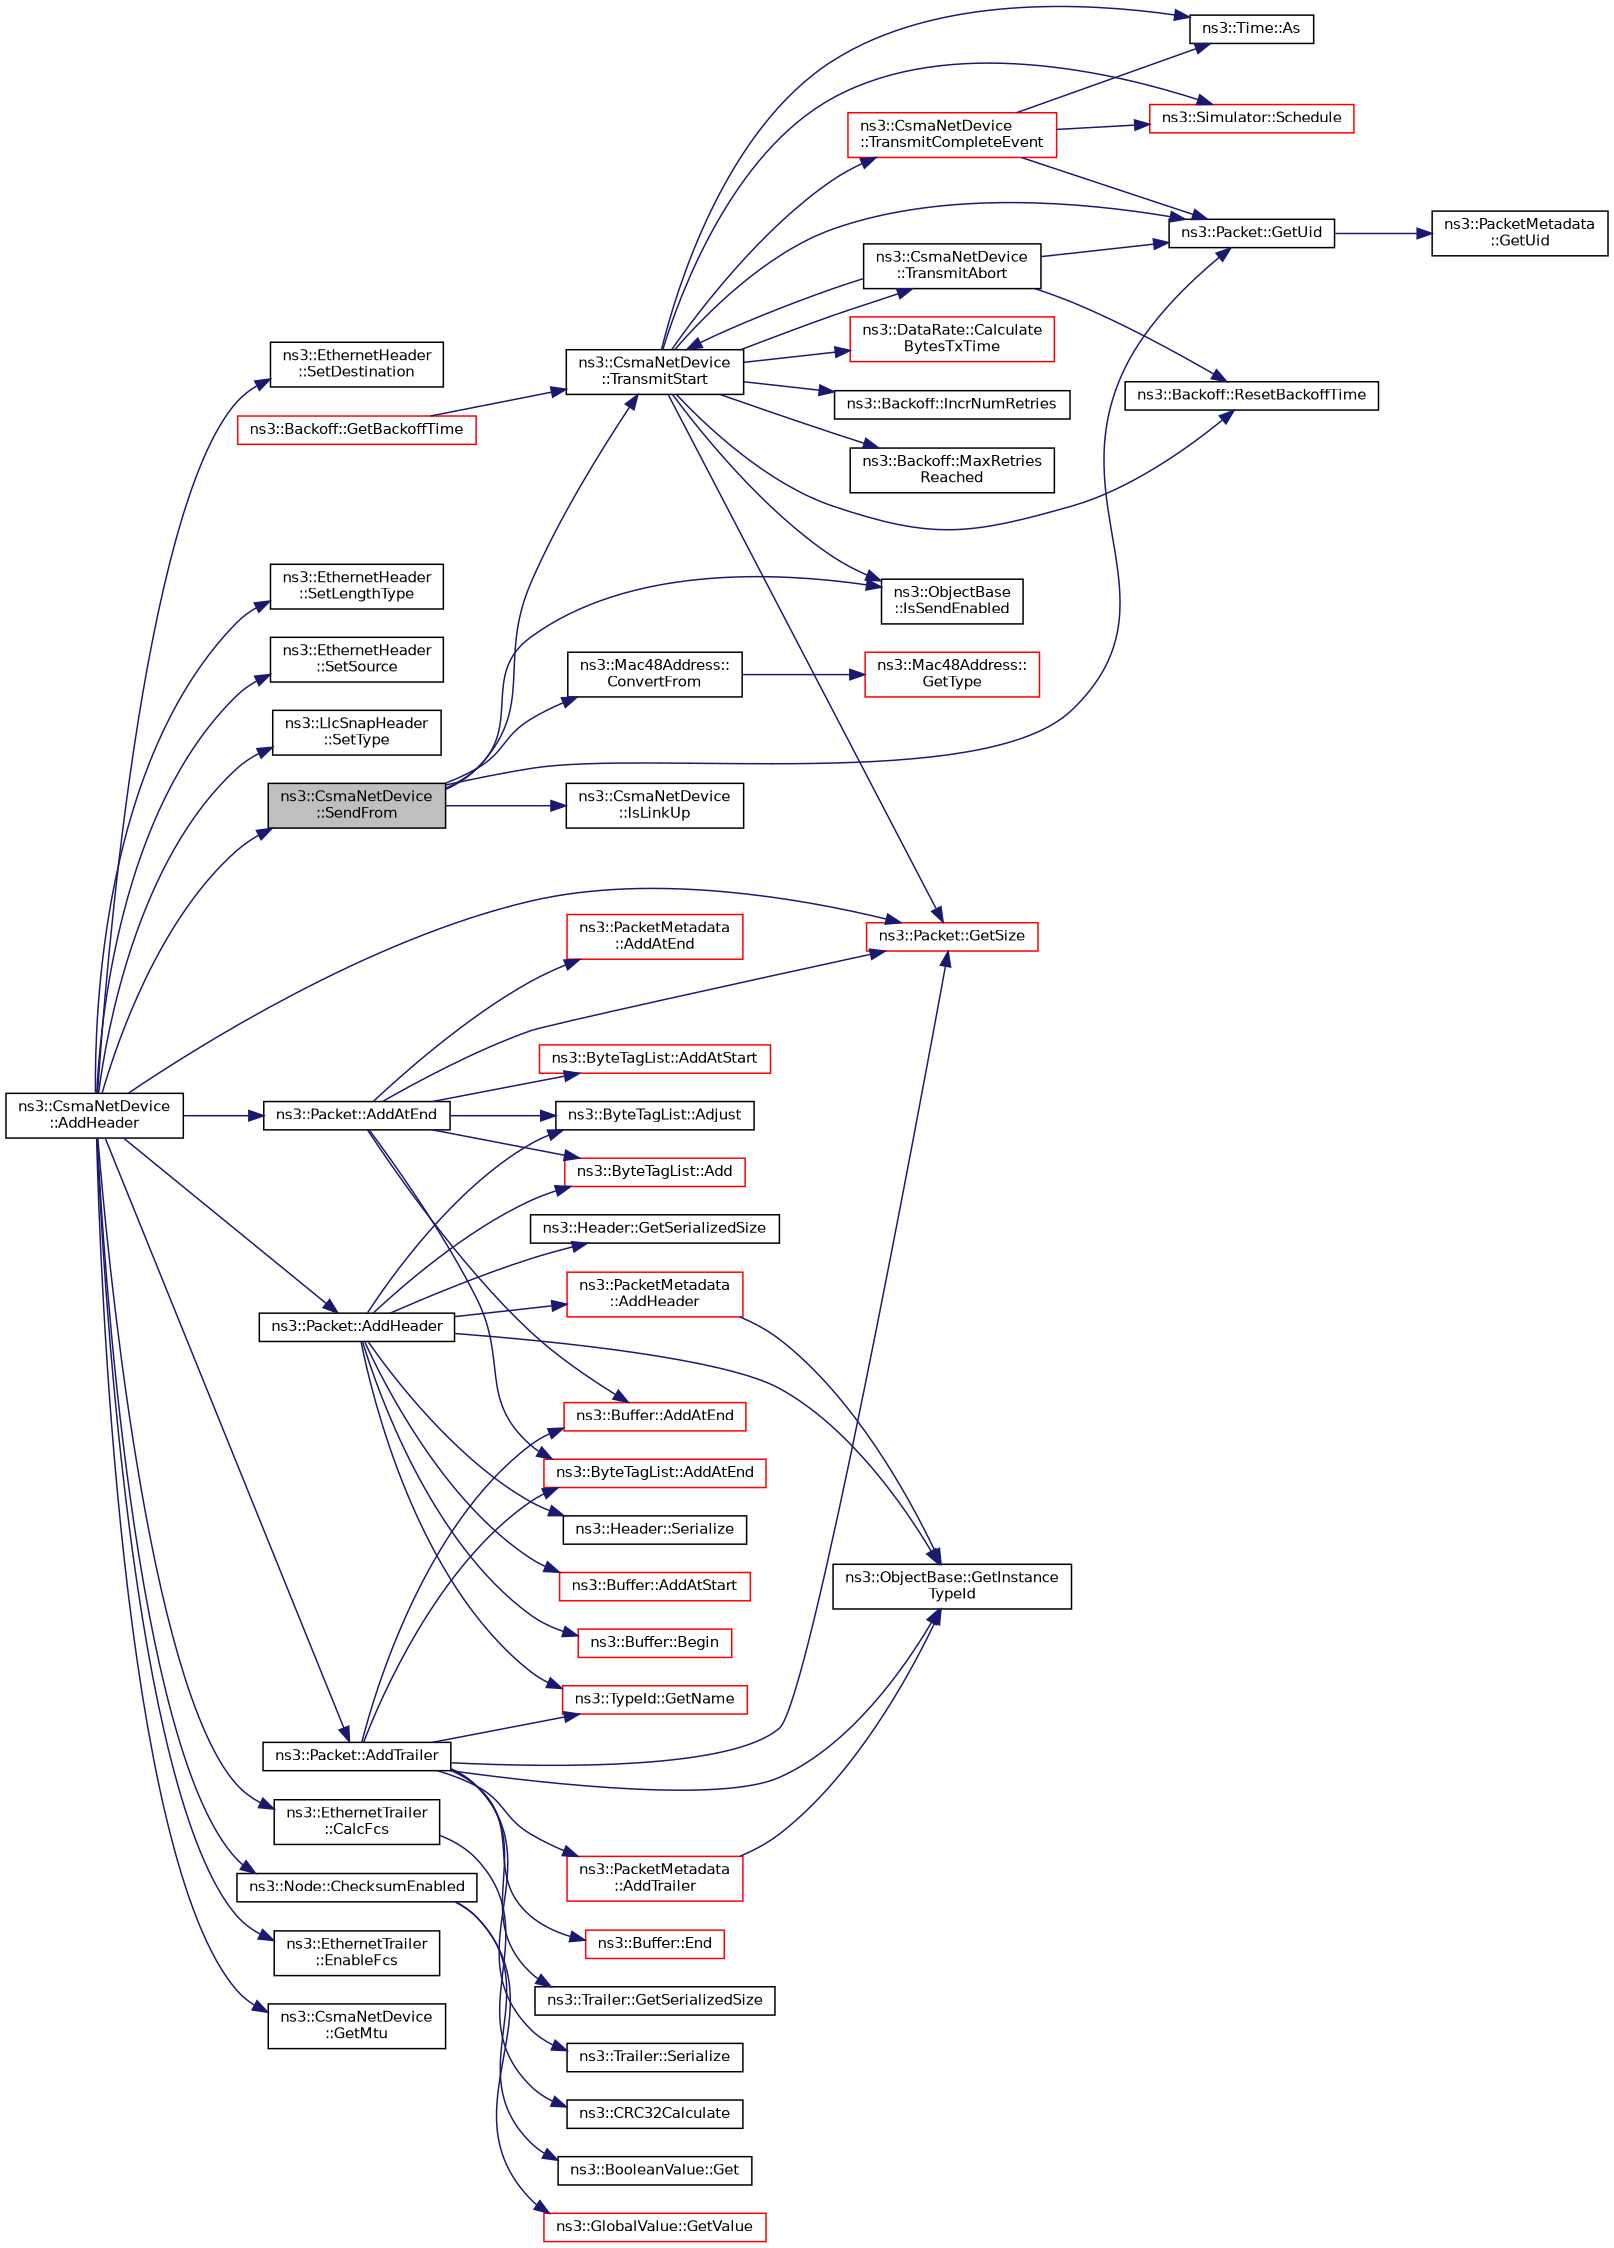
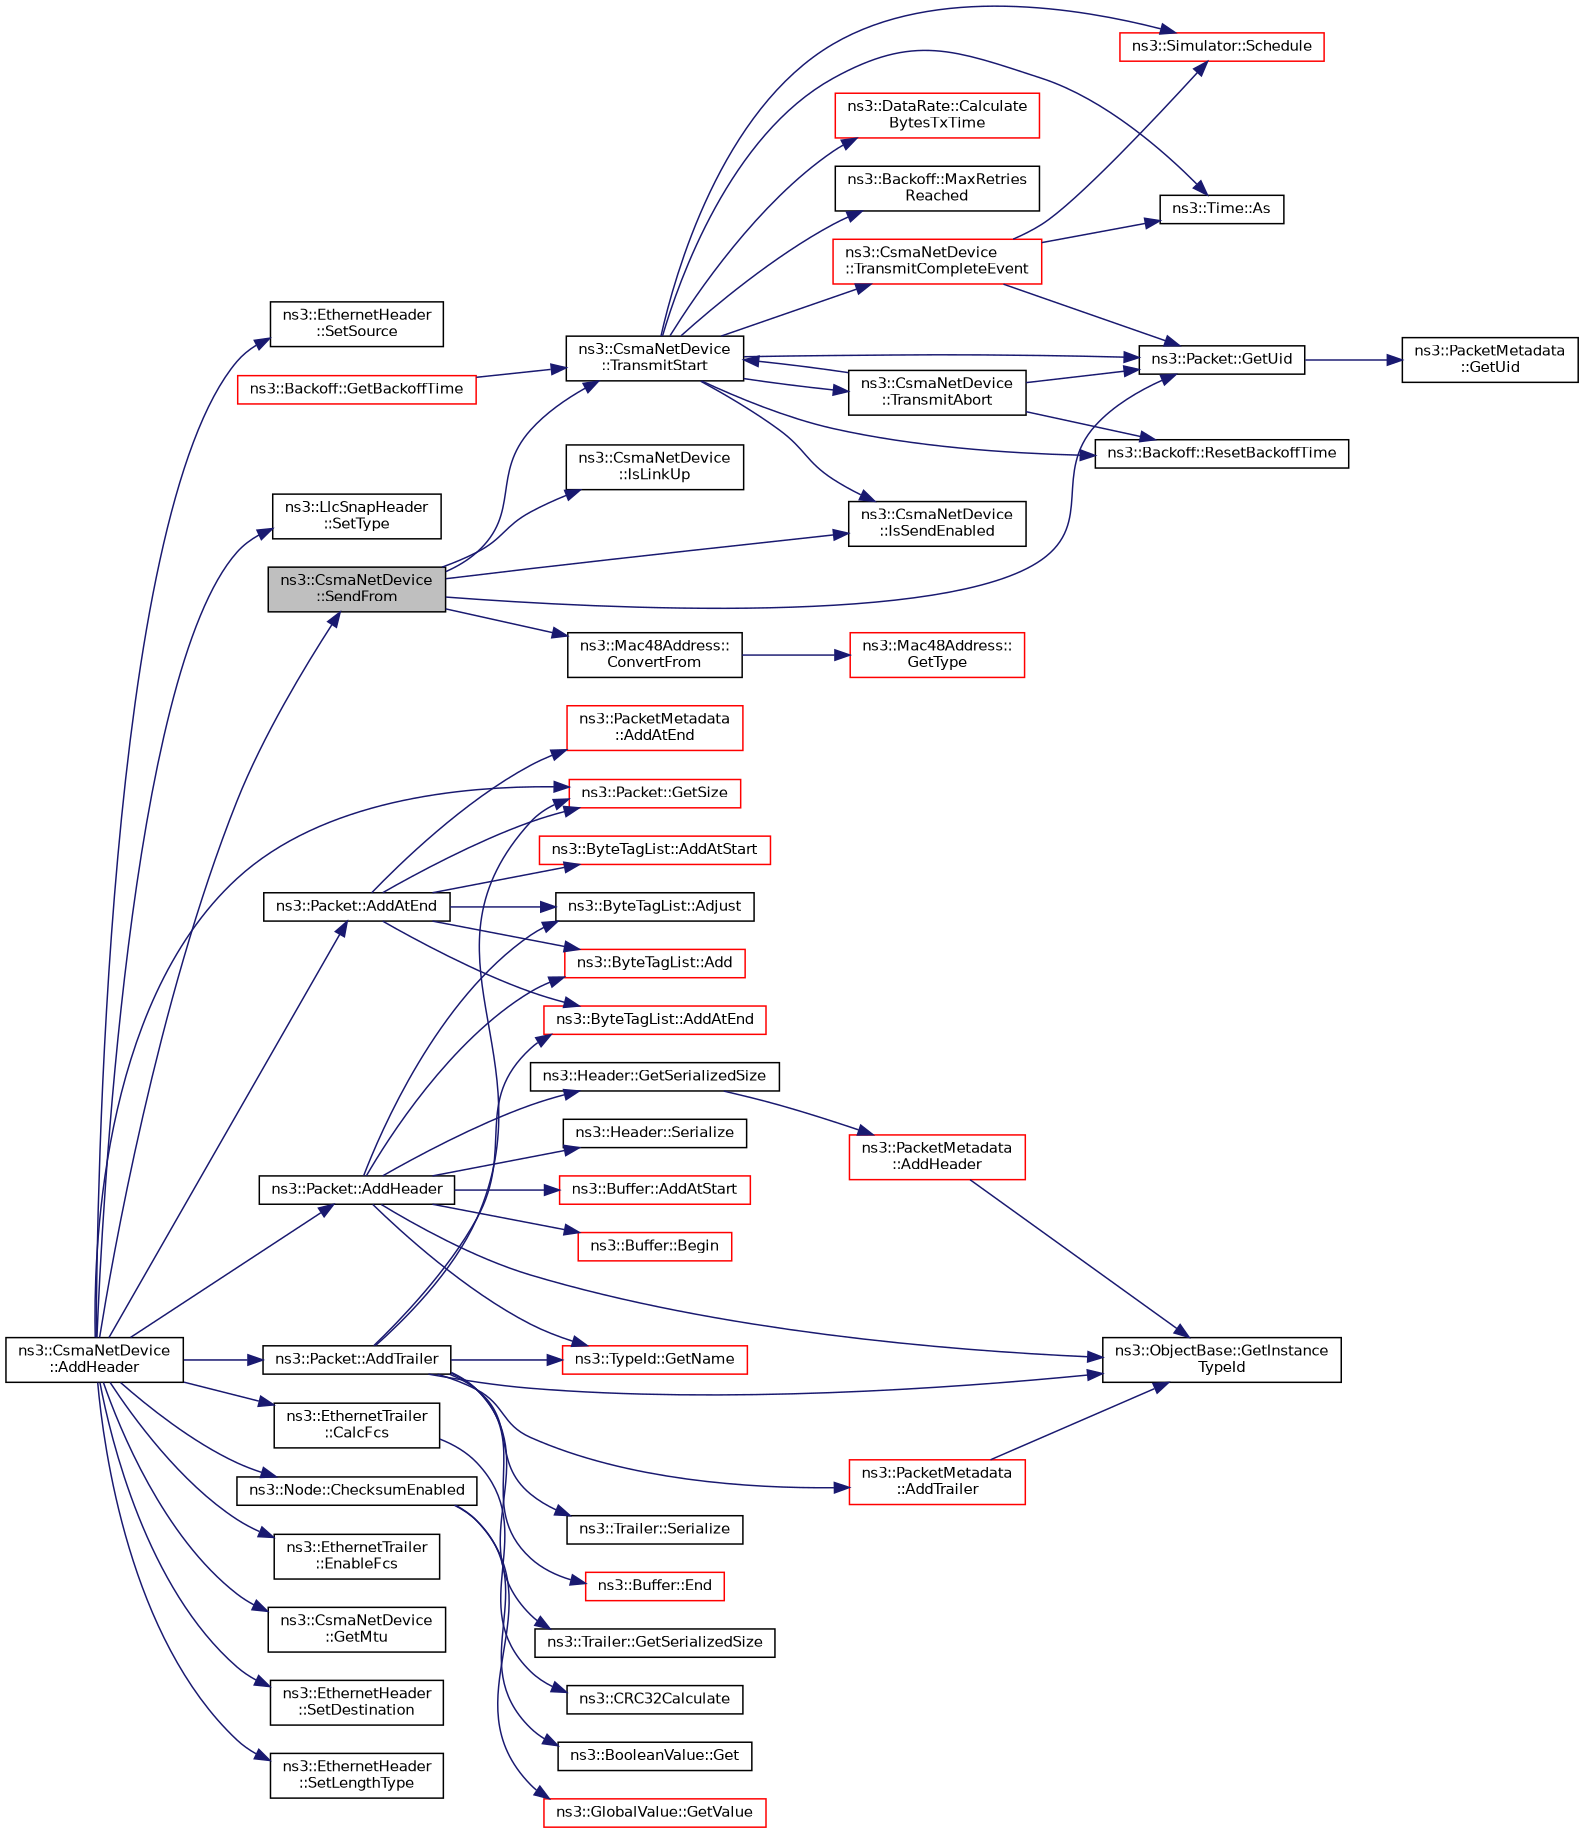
node "ns3::Backoff::IncrNumRetries": removed
node "ns3::ObjectBase ::IsSendEnabled": label "ns3::ObjectBase ::IsSendEnabled" -> "ns3::CsmaNetDevice ::IsSendEnabled"
edge "ns3::CsmaNetDevice ::TransmitStart" -> "ns3::Packet::GetSize": removed
edge "ns3::Packet::AddHeader" -> "ns3::PacketMetadata ::AddHeader": now "ns3::Header::GetSerializedSize" -> "ns3::PacketMetadata ::AddHeader"
node "ns3::Buffer::AddAtEnd": removed
